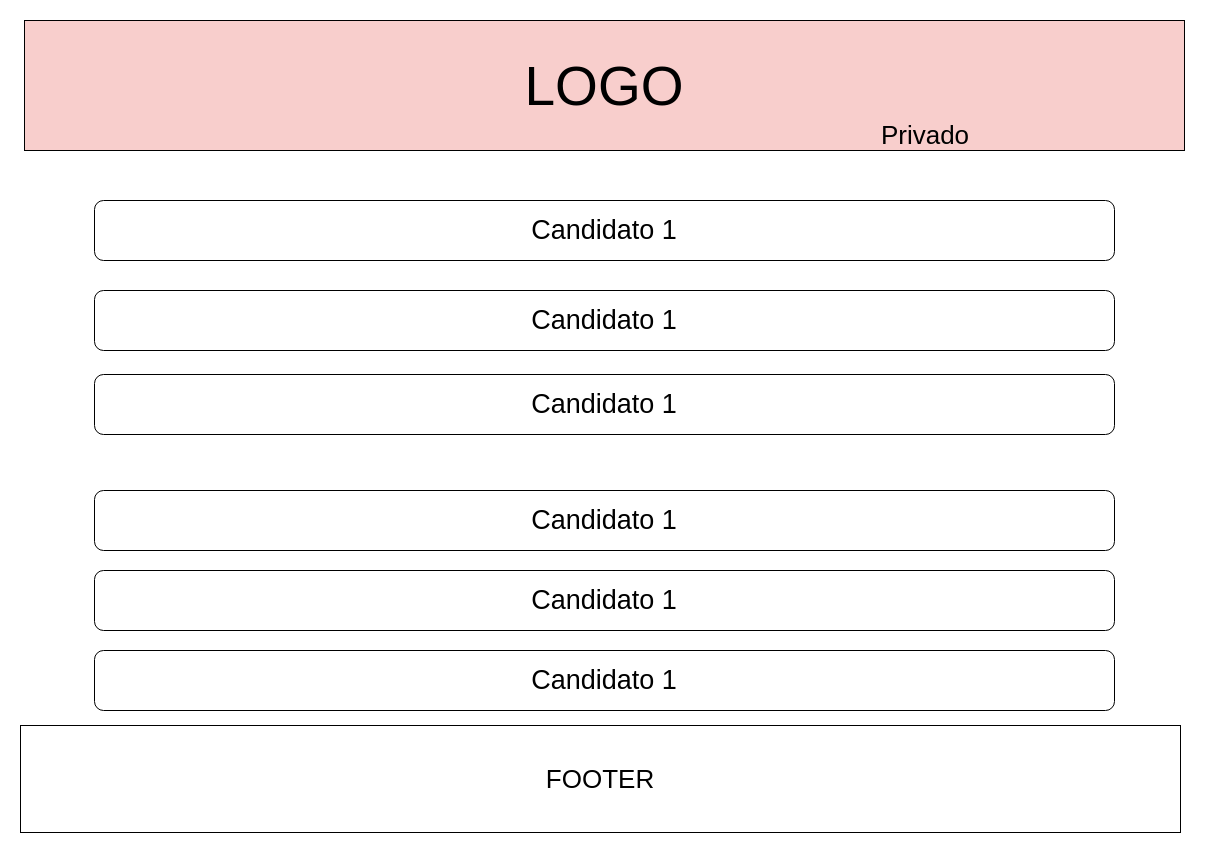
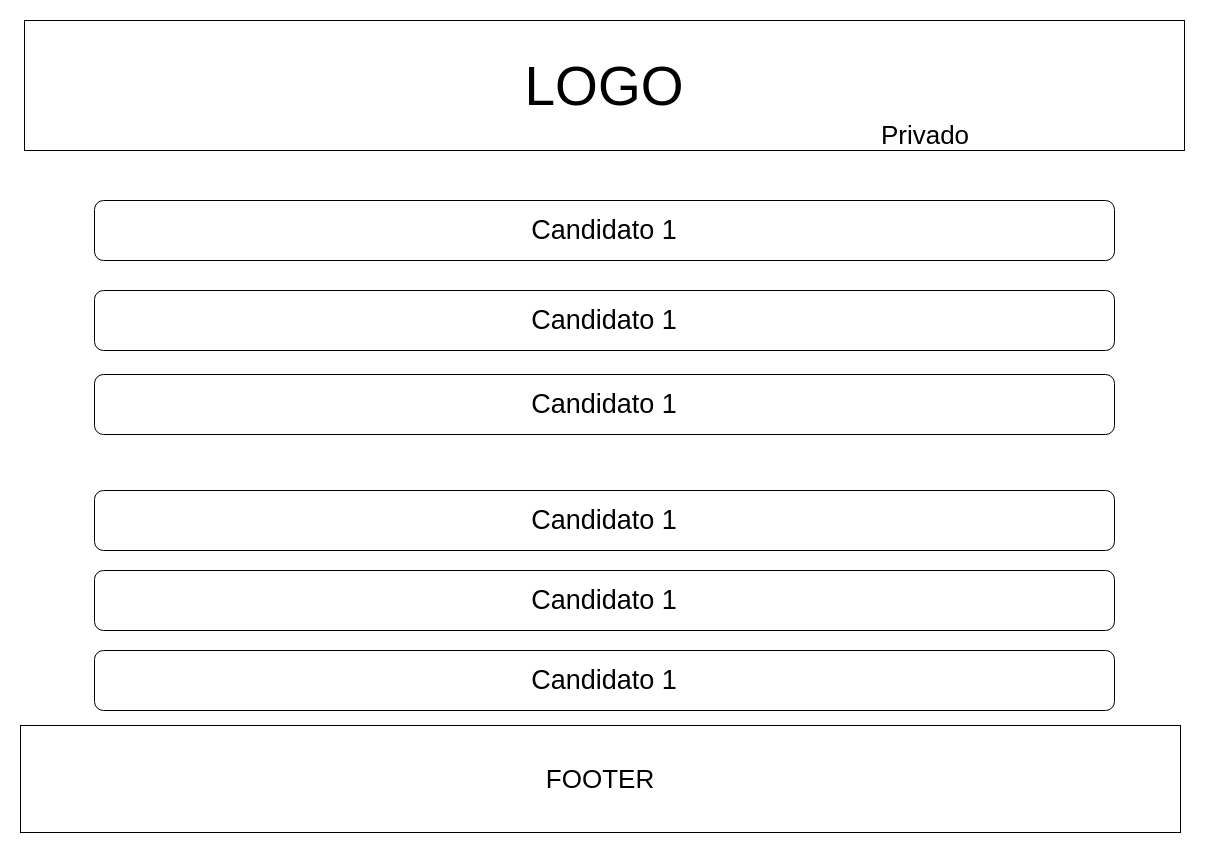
node "LOGO": fillcolor #f8cecc -> #ffffff
